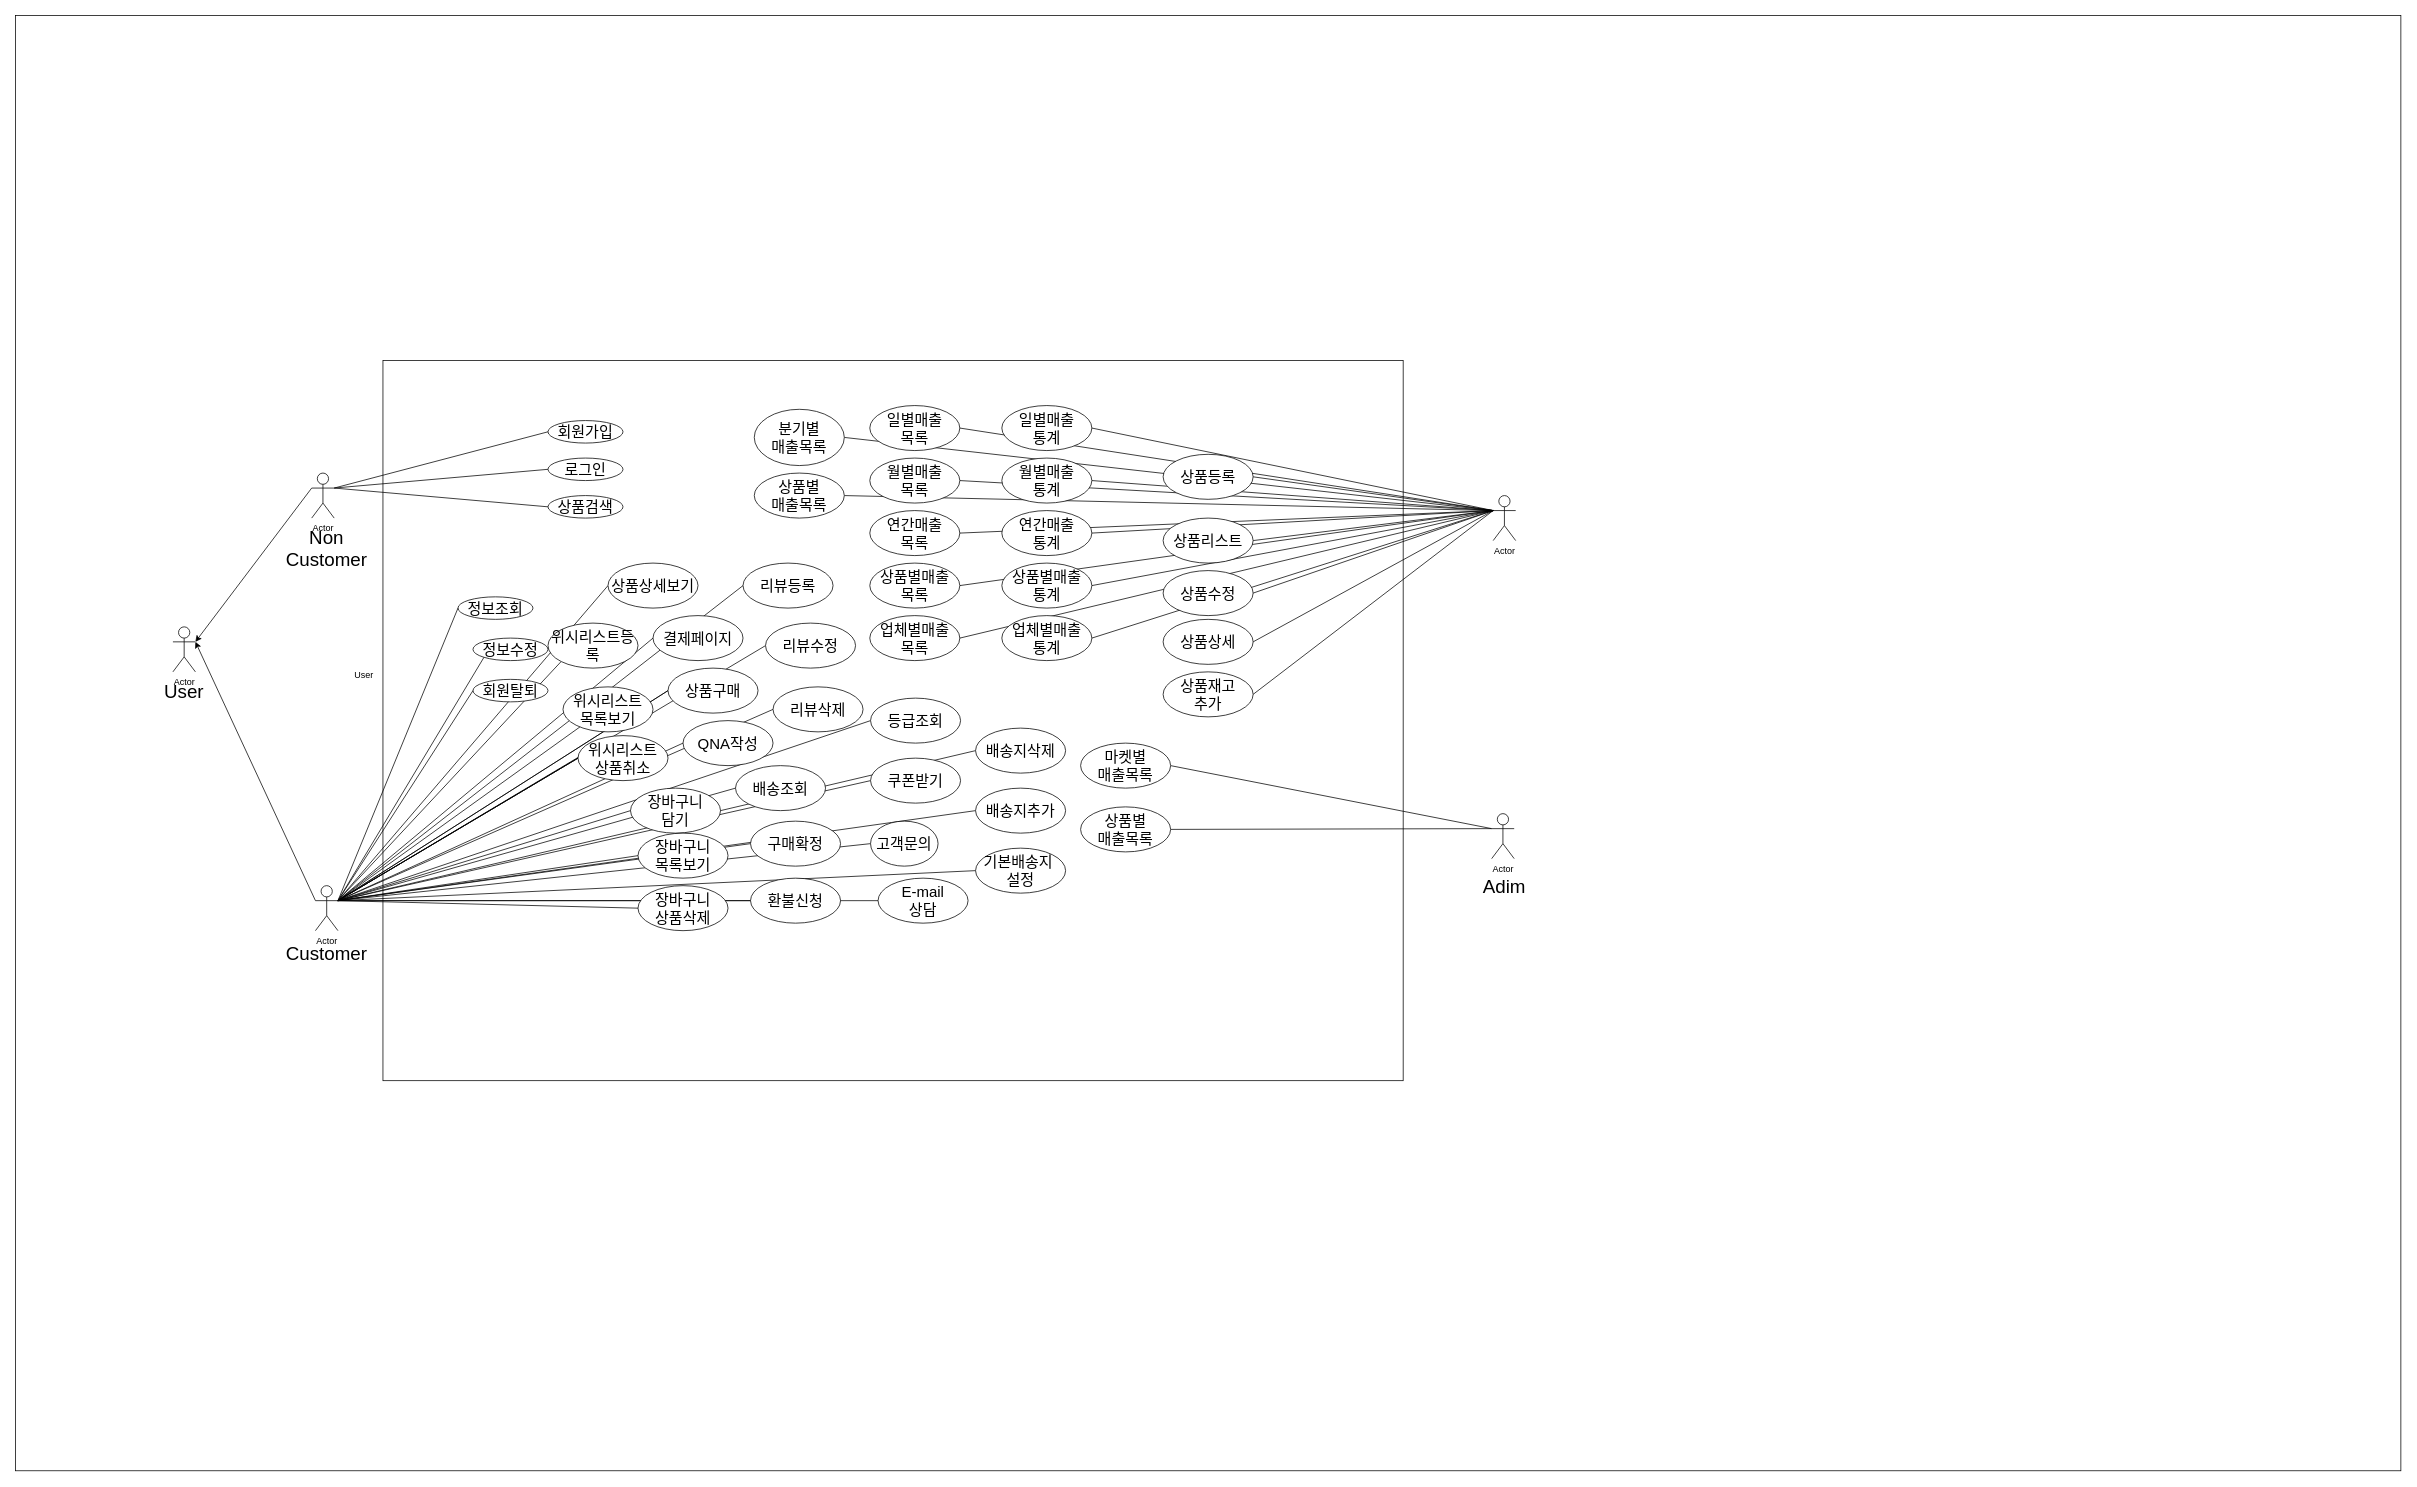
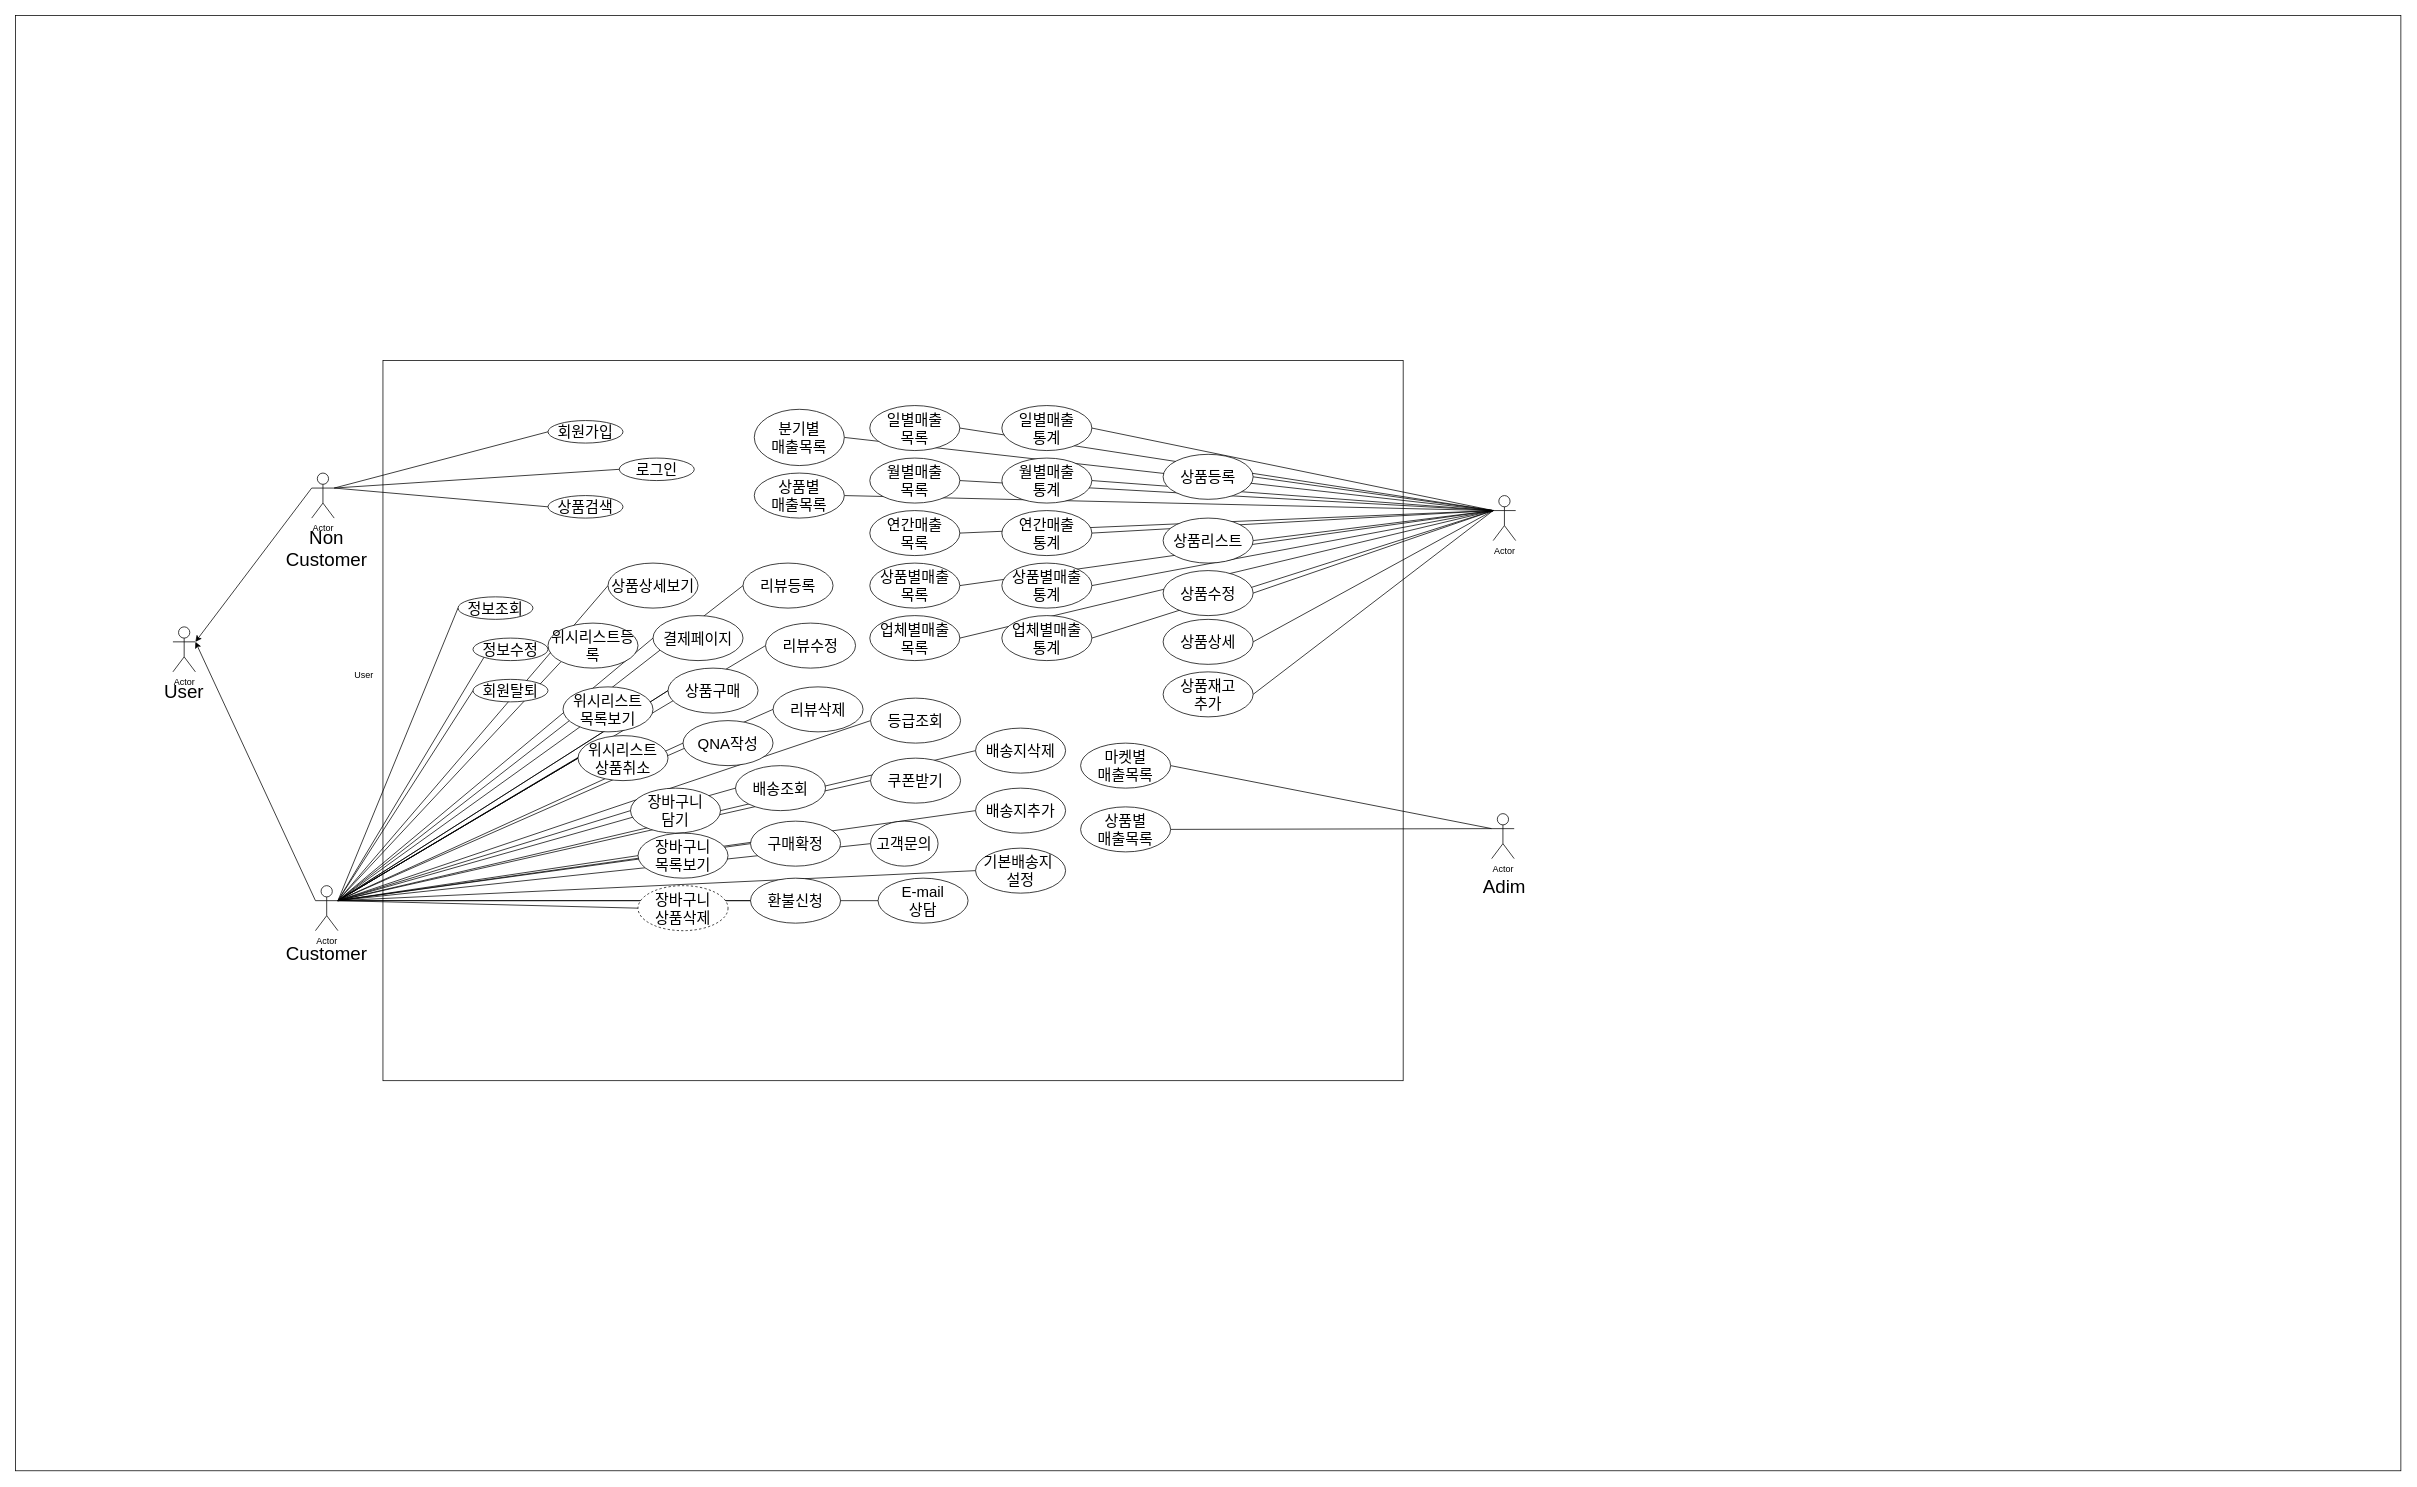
node "로그인": moved (585, 469) -> (657, 469)
node "장바구니 상품삭제": style solid -> dashed
